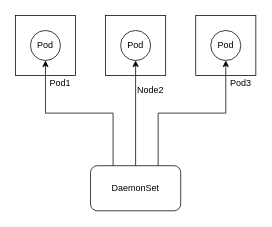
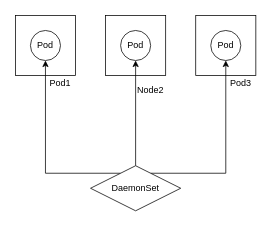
node "DaemonSet": shape rounded rectangle -> diamond
